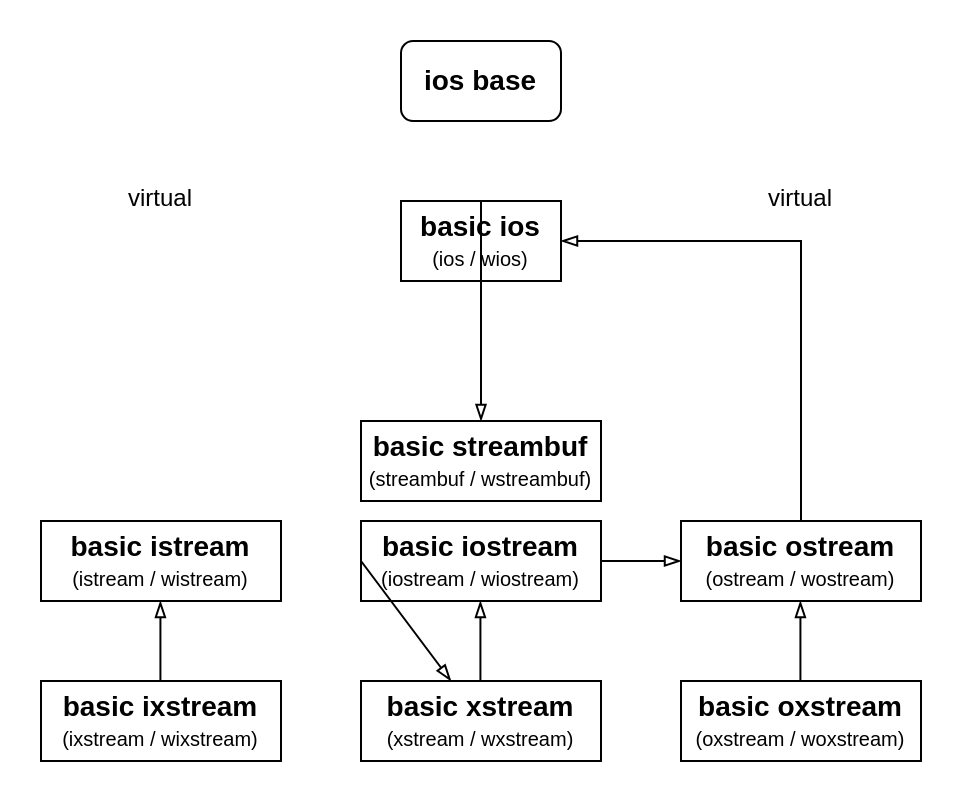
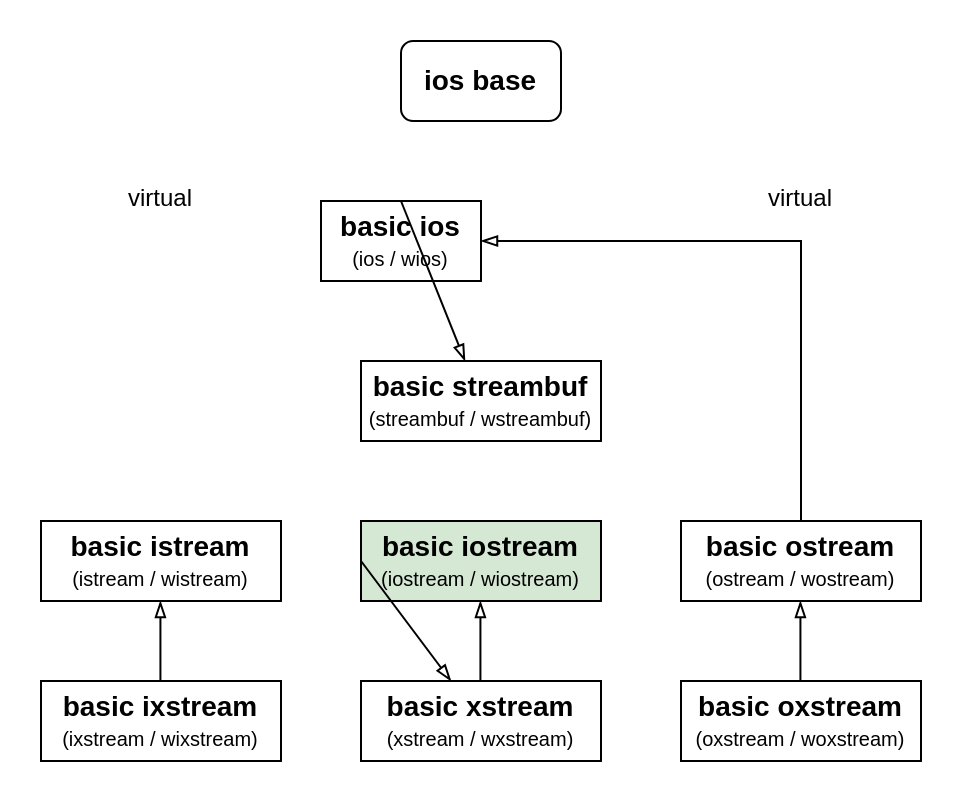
node "basic ios (ios / wios)": moved (481, 241) -> (401, 241)
node "basic streambuf (streambuf / wstreambuf)": moved (481, 461) -> (481, 401)
node "basic iostream (iostream / wiostream)": fillcolor #ffffff -> #d5e8d4
edge "basic iostream (iostream / wiostream)" -> "basic ostream (ostream / wostream)": removed
